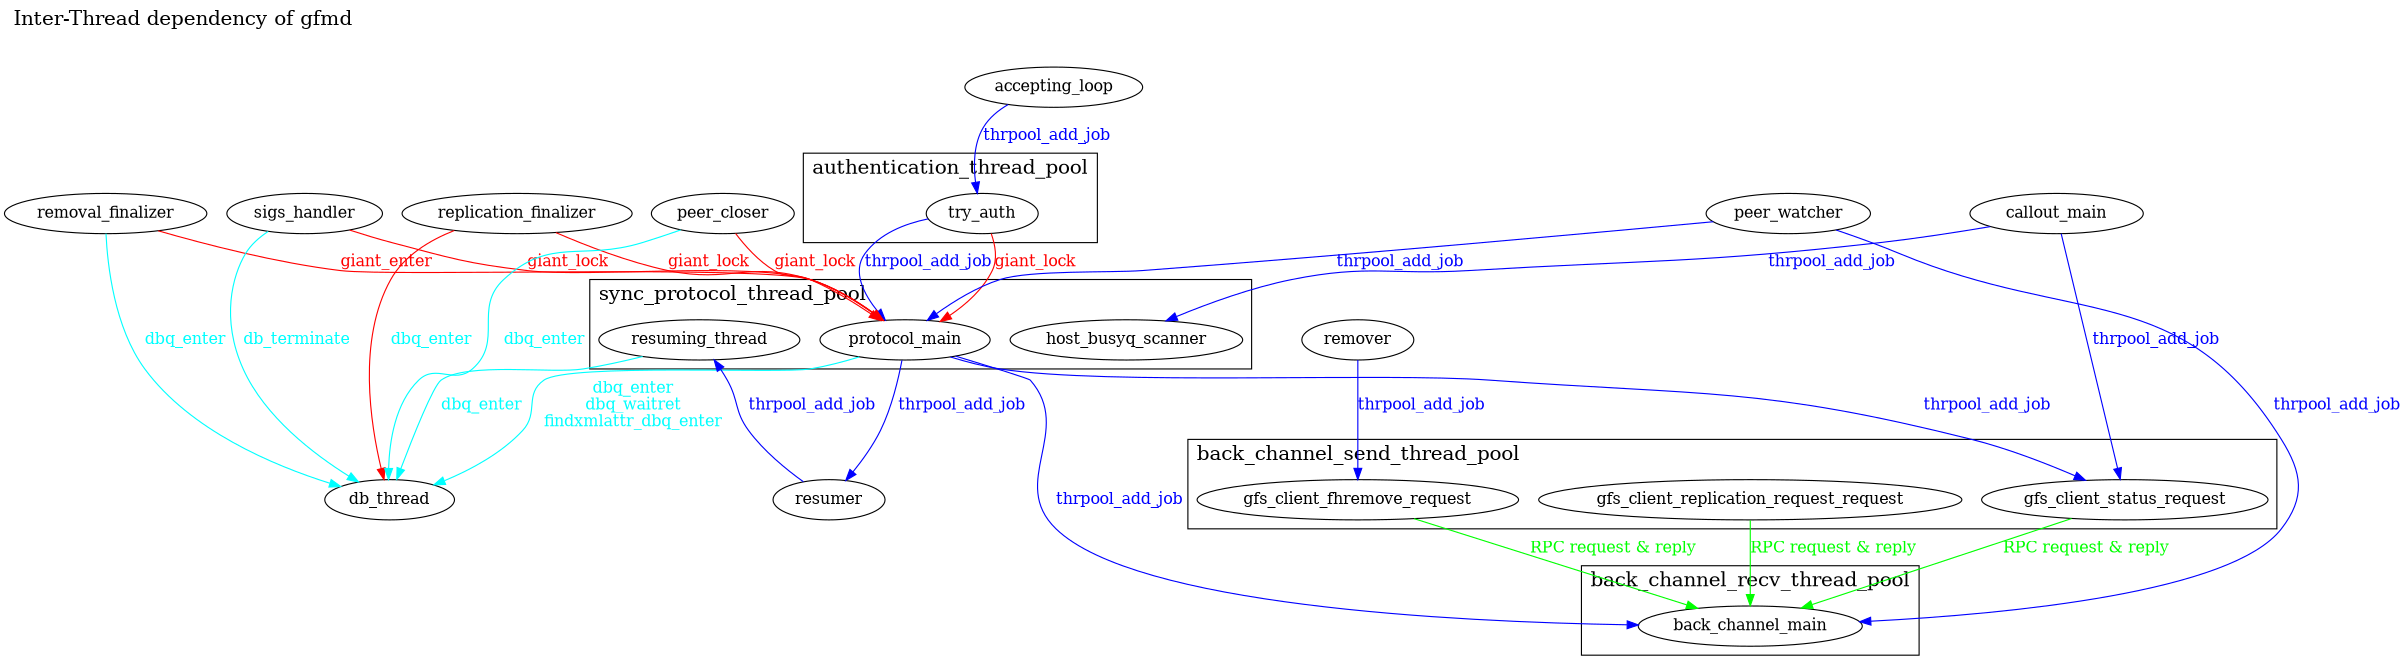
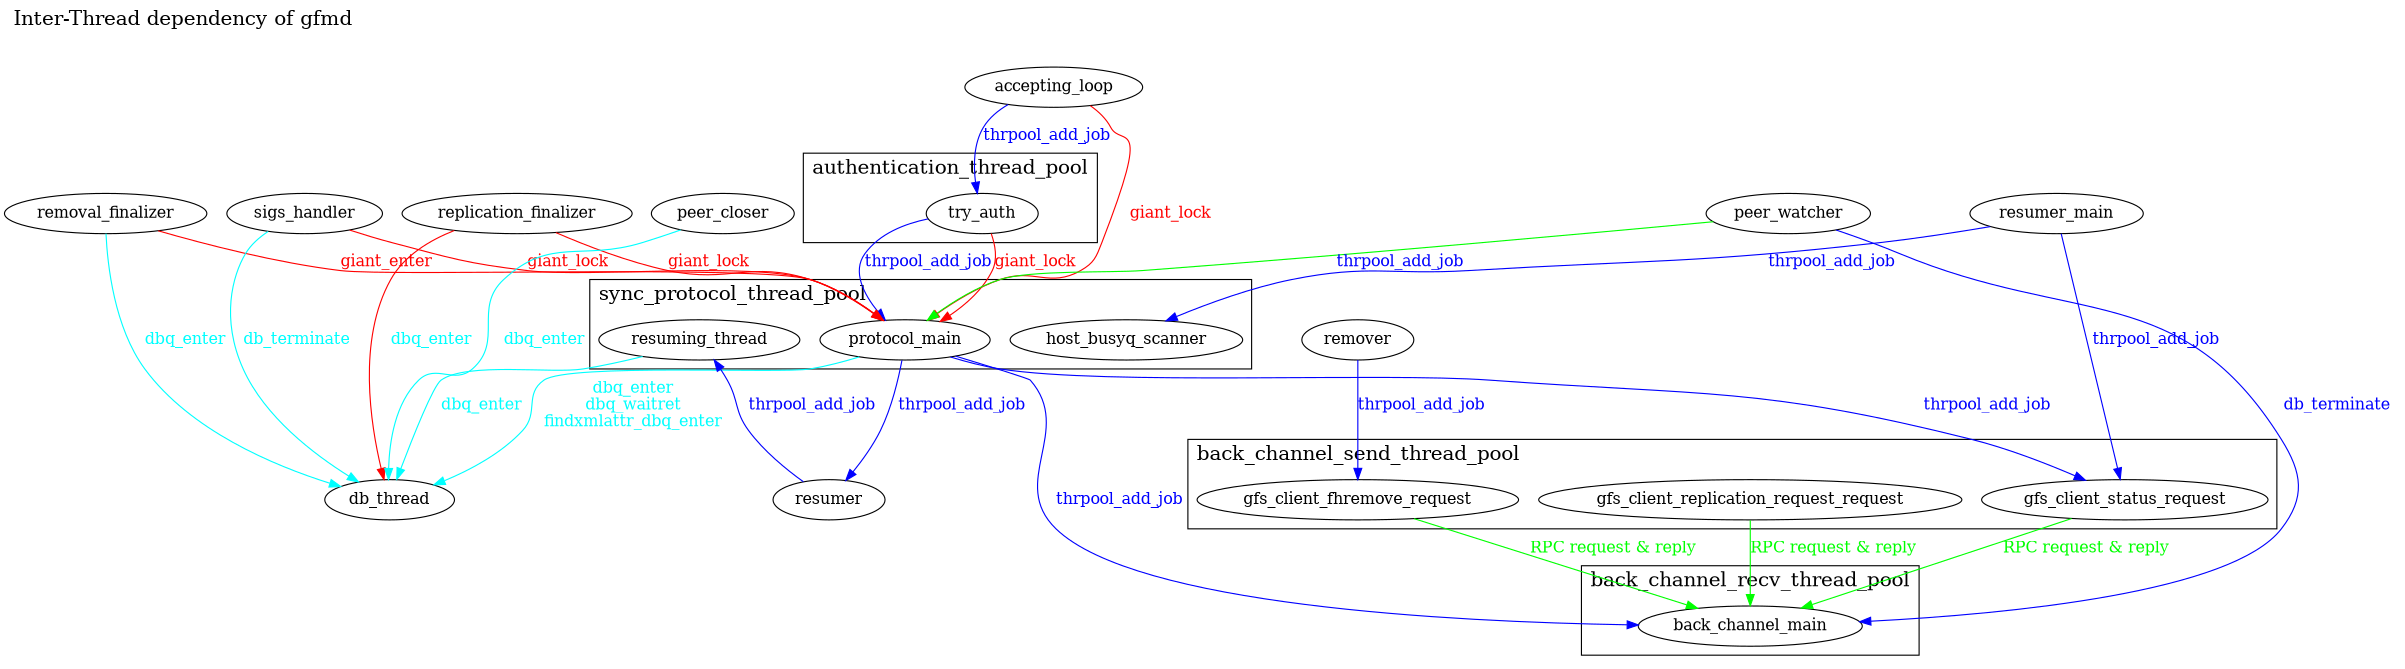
node "callout_main": label "callout_main" -> "resumer_main"
edge "peer_watcher" -> "protocol_main": color blue -> green
edge "peer_closer" -> "protocol_main": now "accepting_loop" -> "protocol_main"
edge "peer_watcher" -> "back_channel_main": label "thrpool_add_job" -> "db_terminate"
